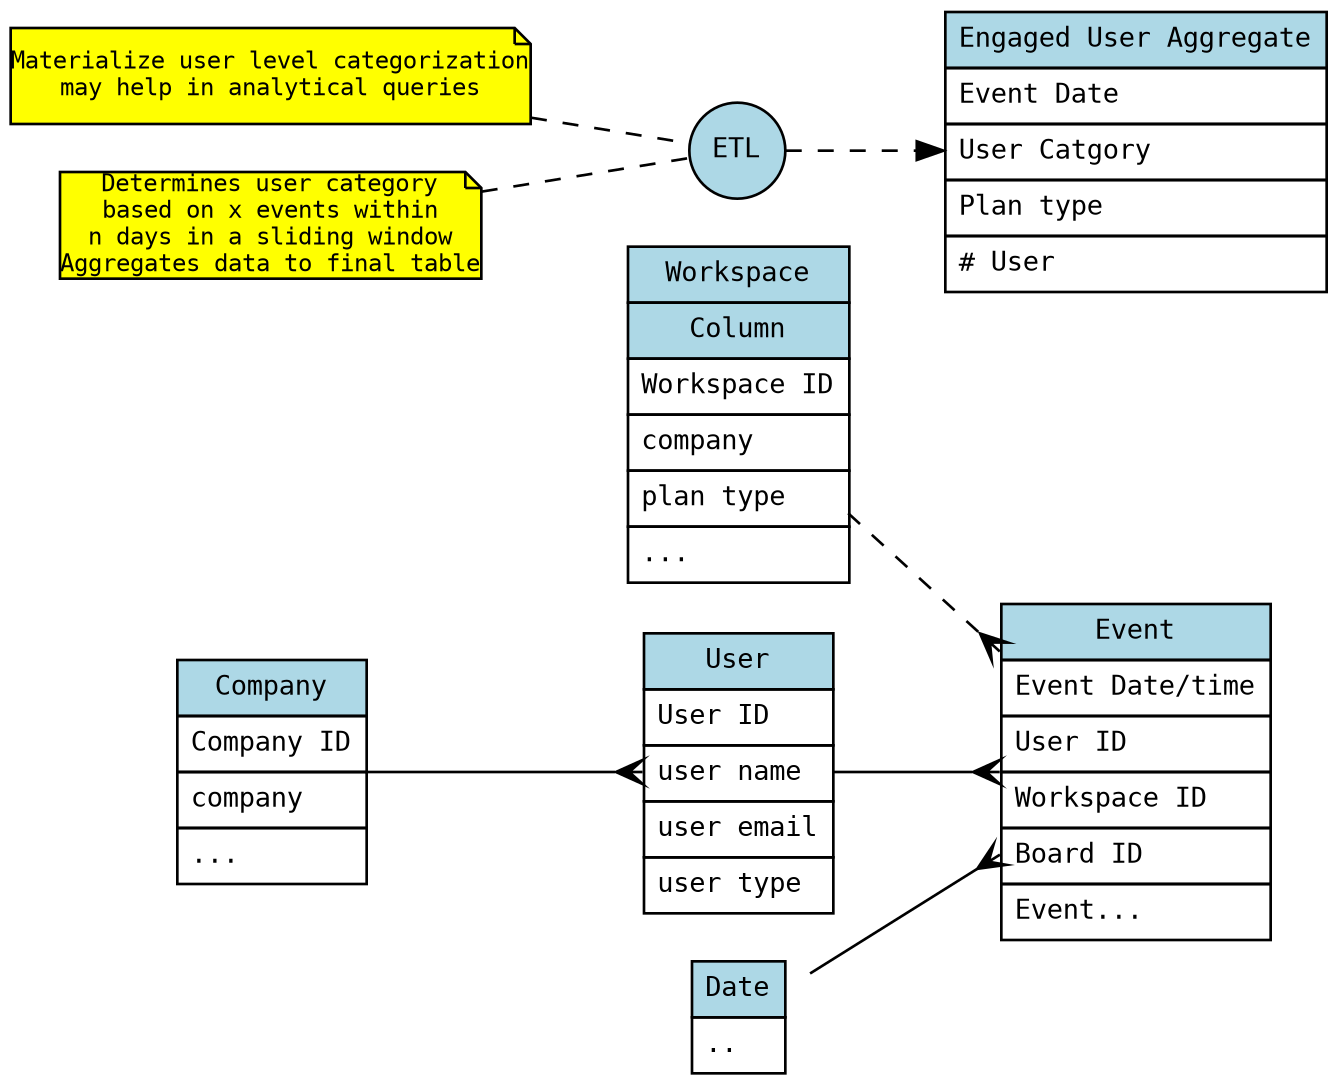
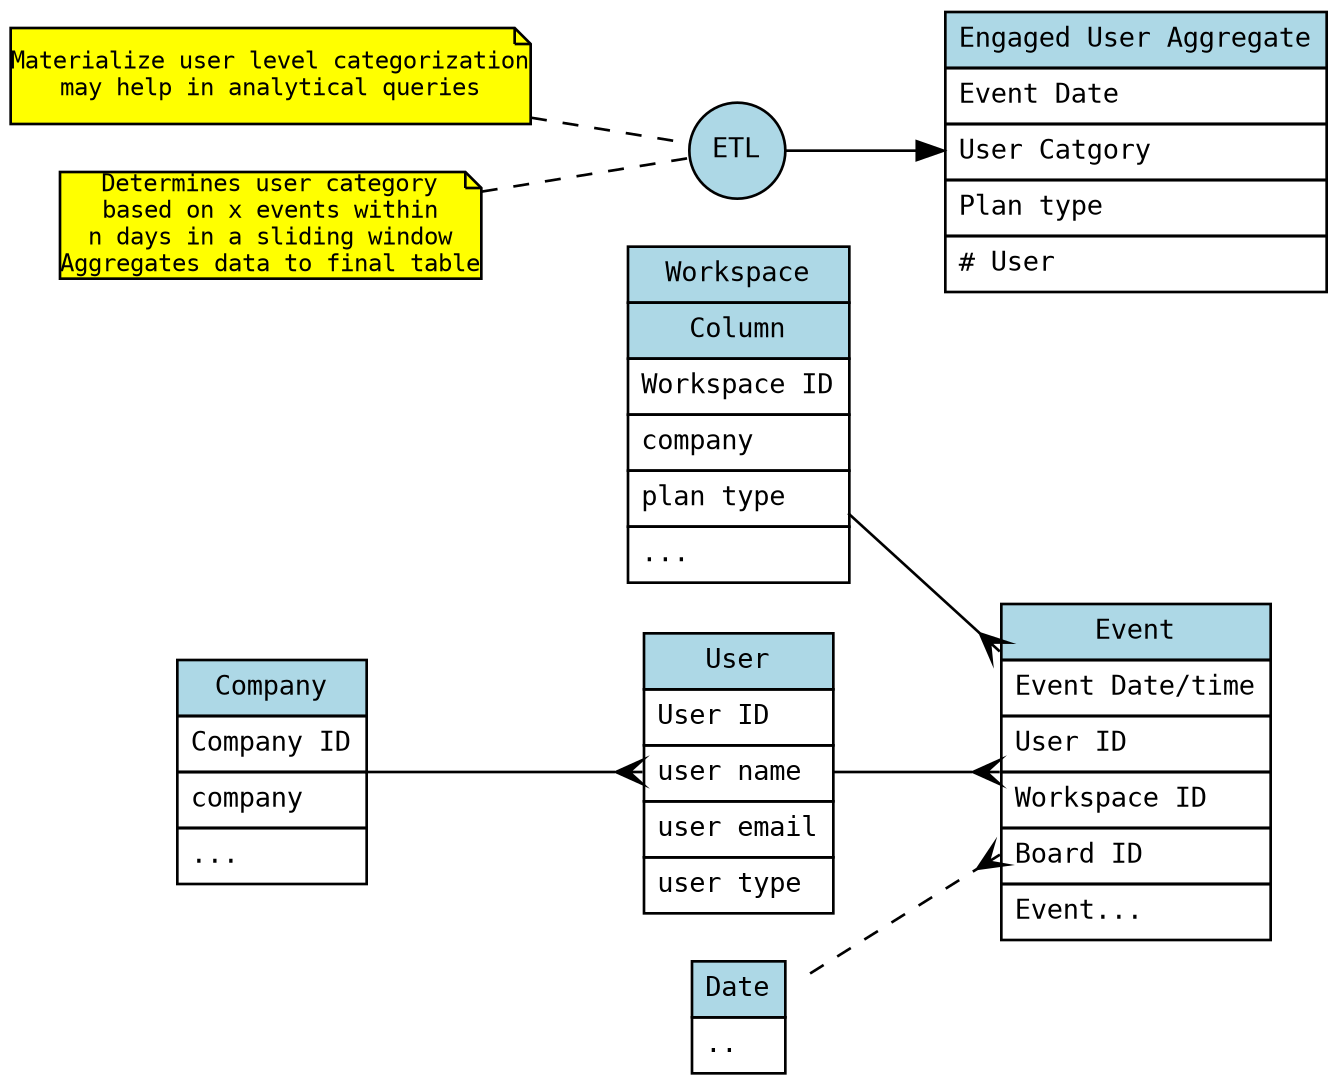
edge "ETL" -- "Engaged User Aggregate": style dashed -> solid
edge "Workspace" -- "Event": style dashed -> solid
edge "Event" -- "Date": style solid -> dashed
